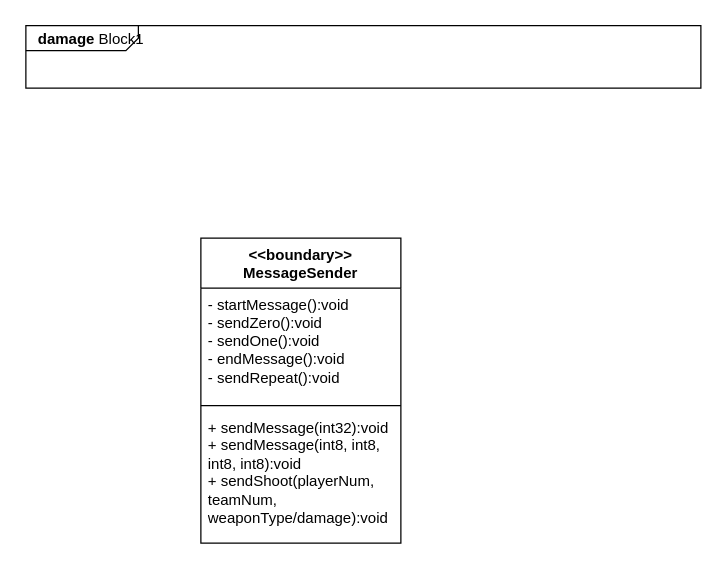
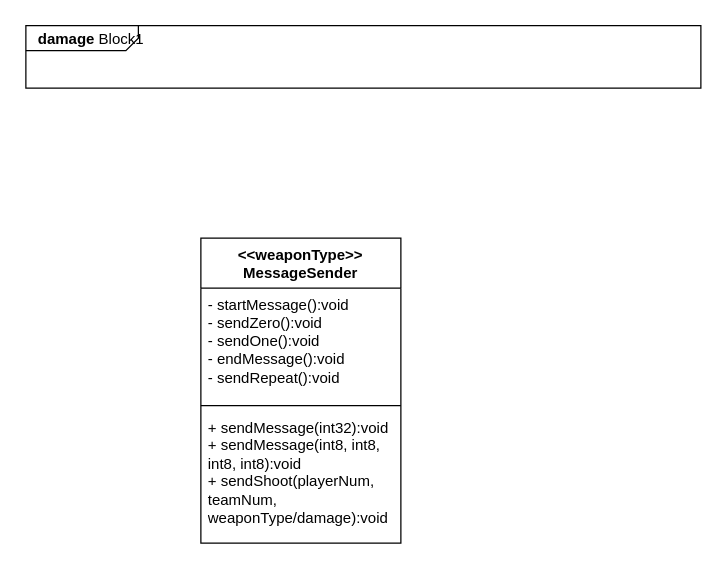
node "<<boundary>> MessageSender": label "<<boundary>> MessageSender" -> "<<weaponType>> MessageSender"
